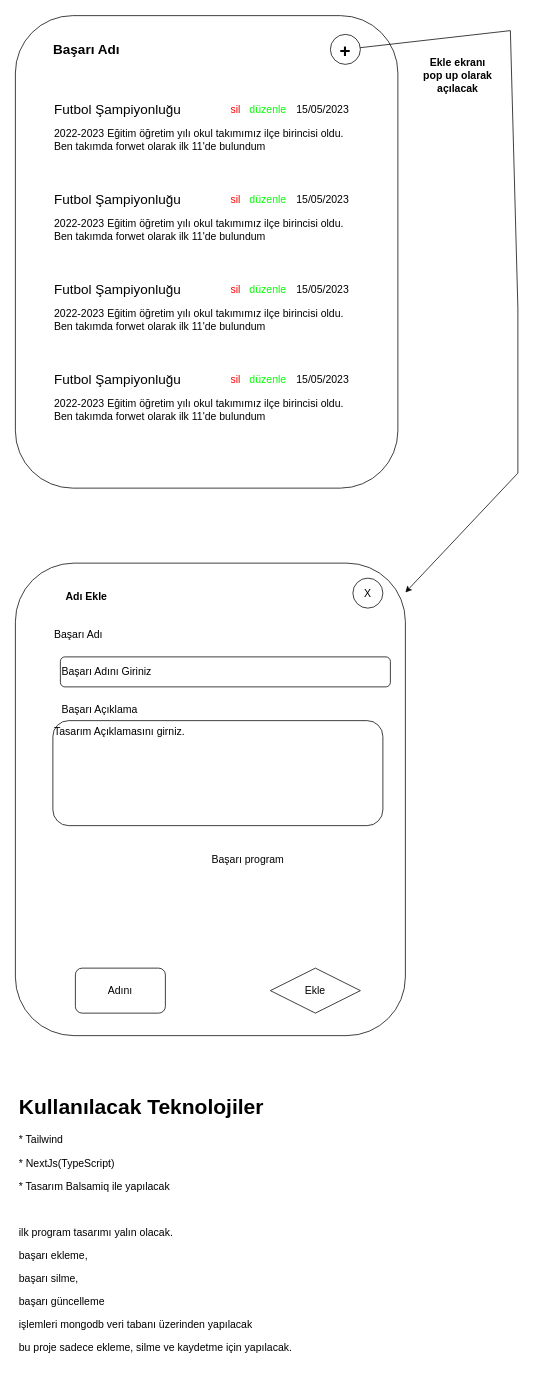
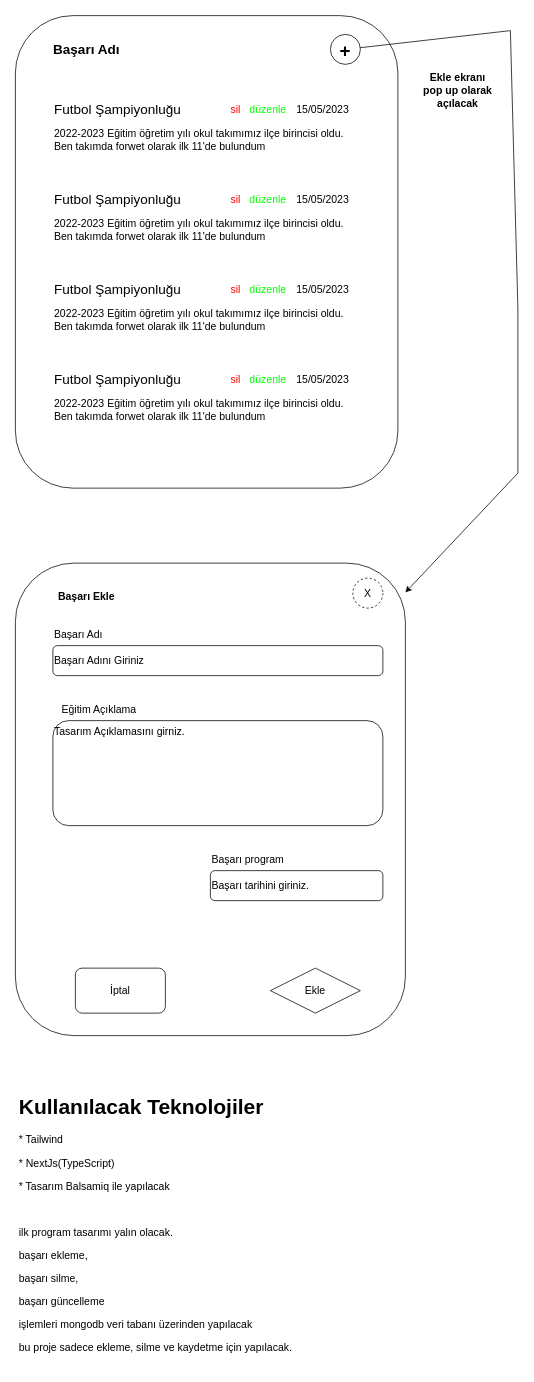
node "Ekle ekranı pop up olarak açılacak": moved (458, 75) -> (458, 90)
node "X": style solid -> dashed
node "Adı Ekle": label "Adı Ekle" -> "Başarı Ekle"
node "Başarı Adını Giriniz": moved (225, 672) -> (218, 660)
node "Başarı Açıklama": label "Başarı Açıklama" -> "Eğitim Açıklama"
node "Başarı tarihini giriniz.": added
node "Adını": label "Adını" -> "İptal"
